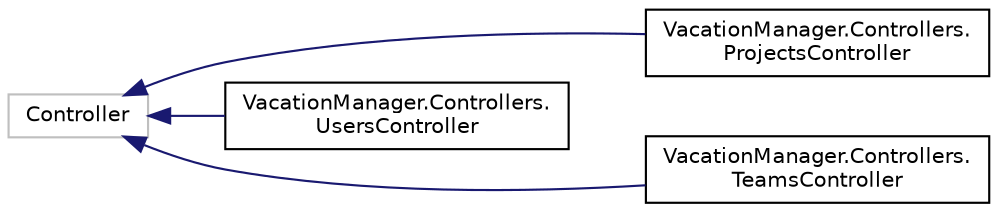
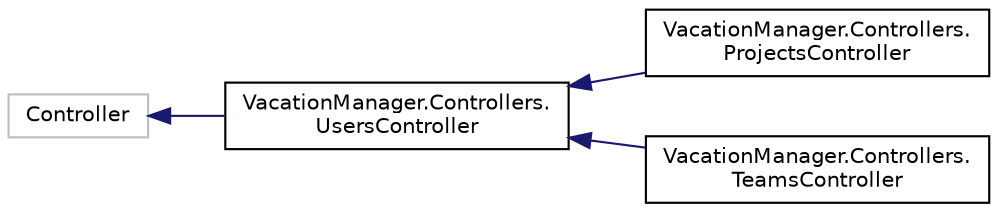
edge "VacationManager.Controllers. ProjectsController" -> "Controller": now "VacationManager.Controllers. ProjectsController" -> "VacationManager.Controllers. UsersController"
edge "VacationManager.Controllers. TeamsController" -> "Controller": now "VacationManager.Controllers. TeamsController" -> "VacationManager.Controllers. UsersController"
